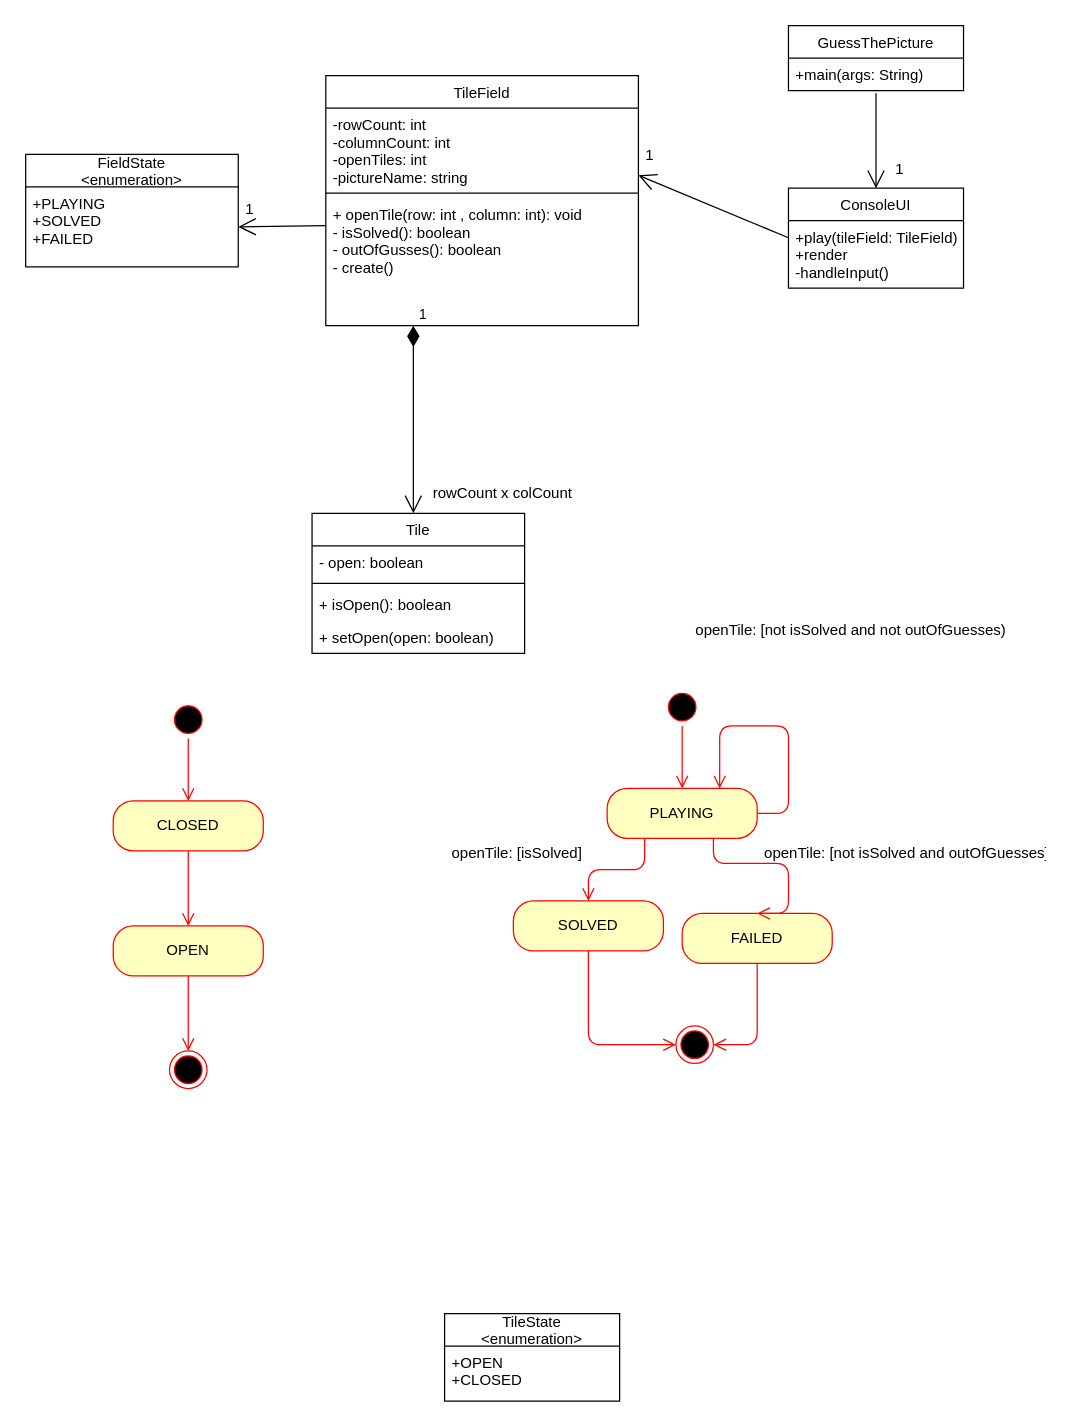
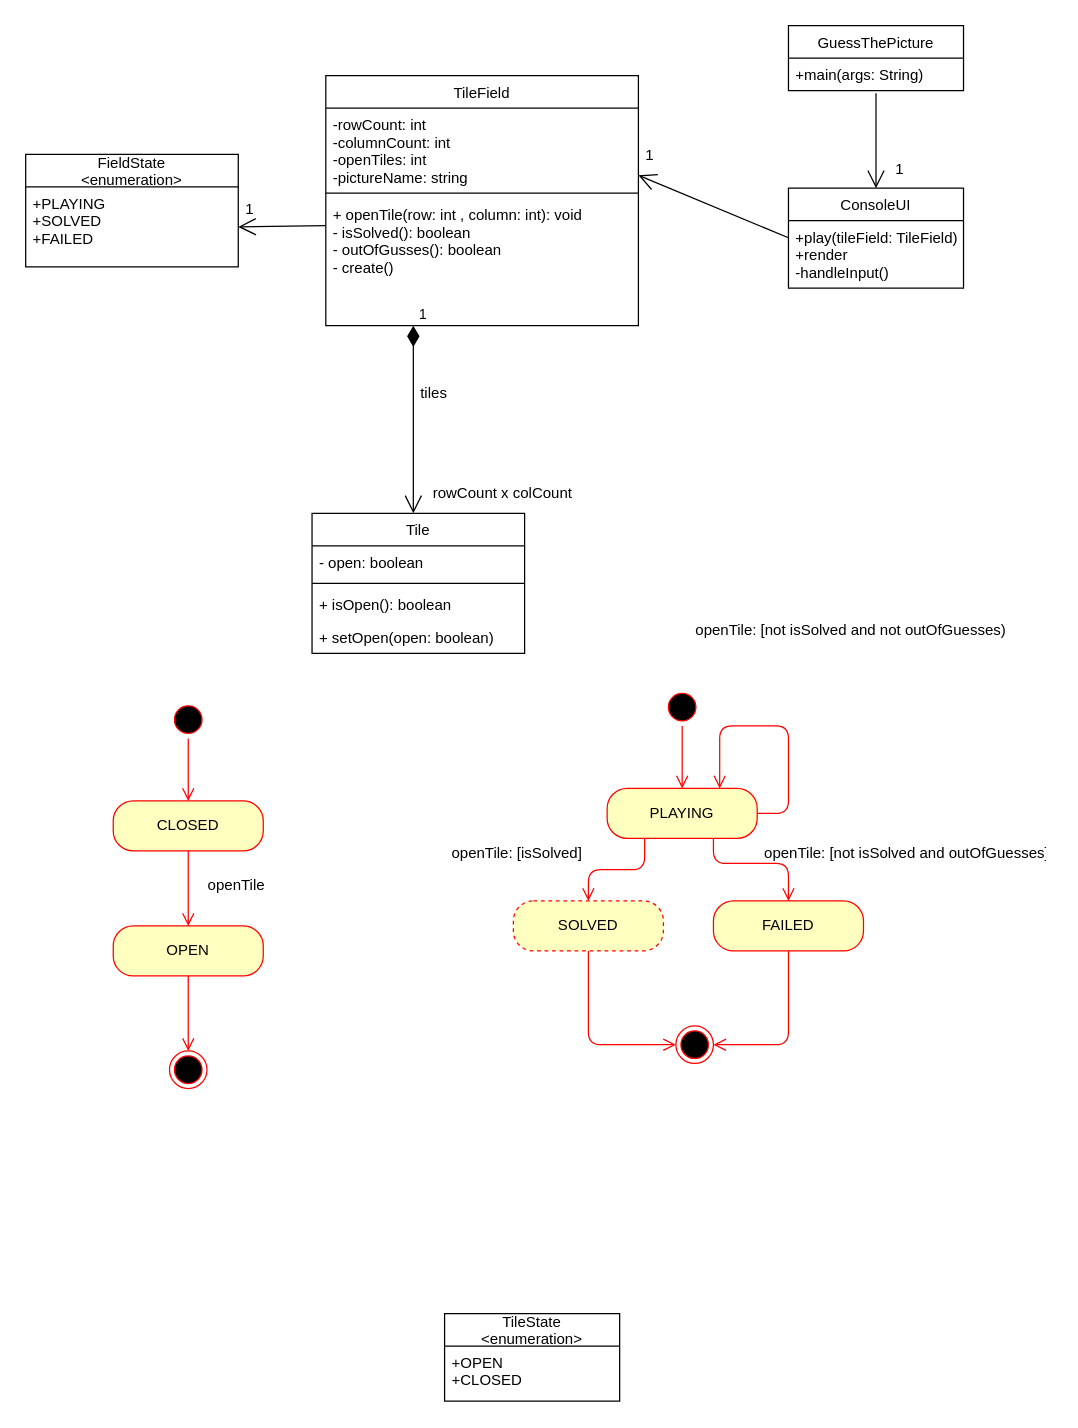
node "tiles": added
node "openTile": added
node "SOLVED": style solid -> dashed
node "FAILED": moved (757, 938) -> (788, 926)
